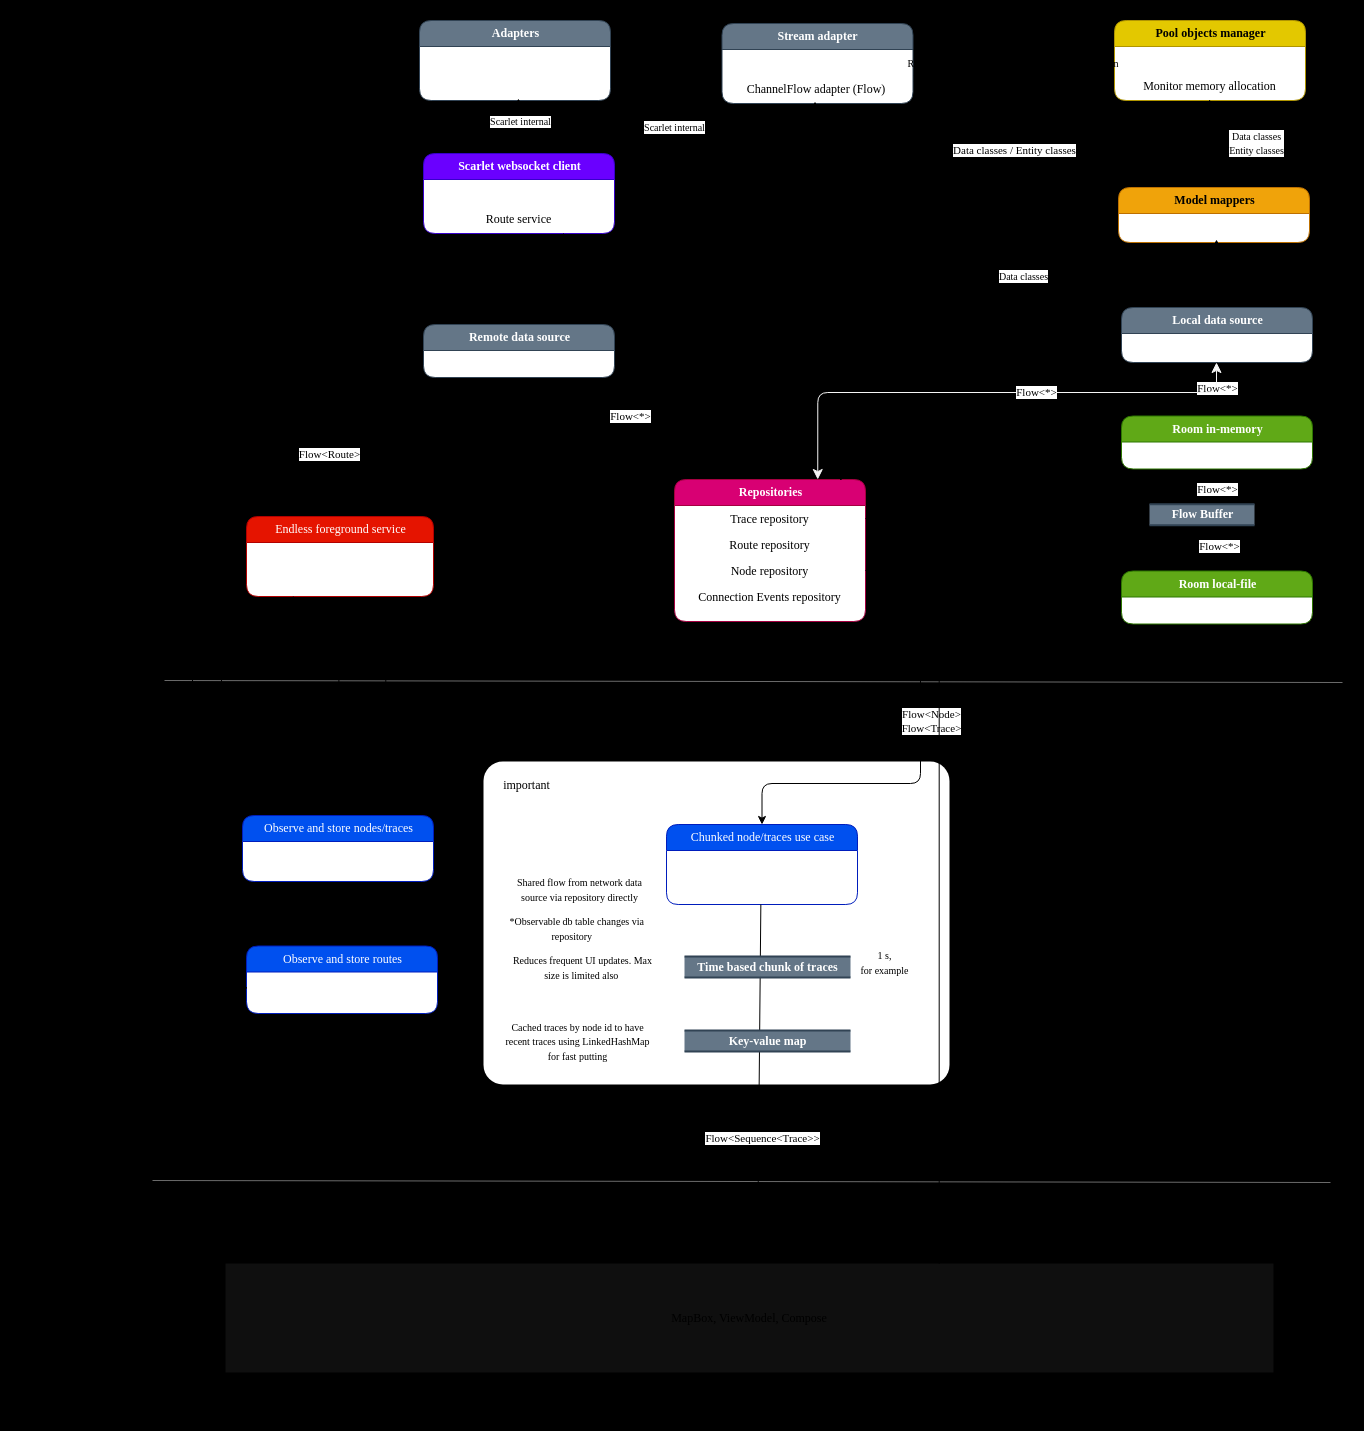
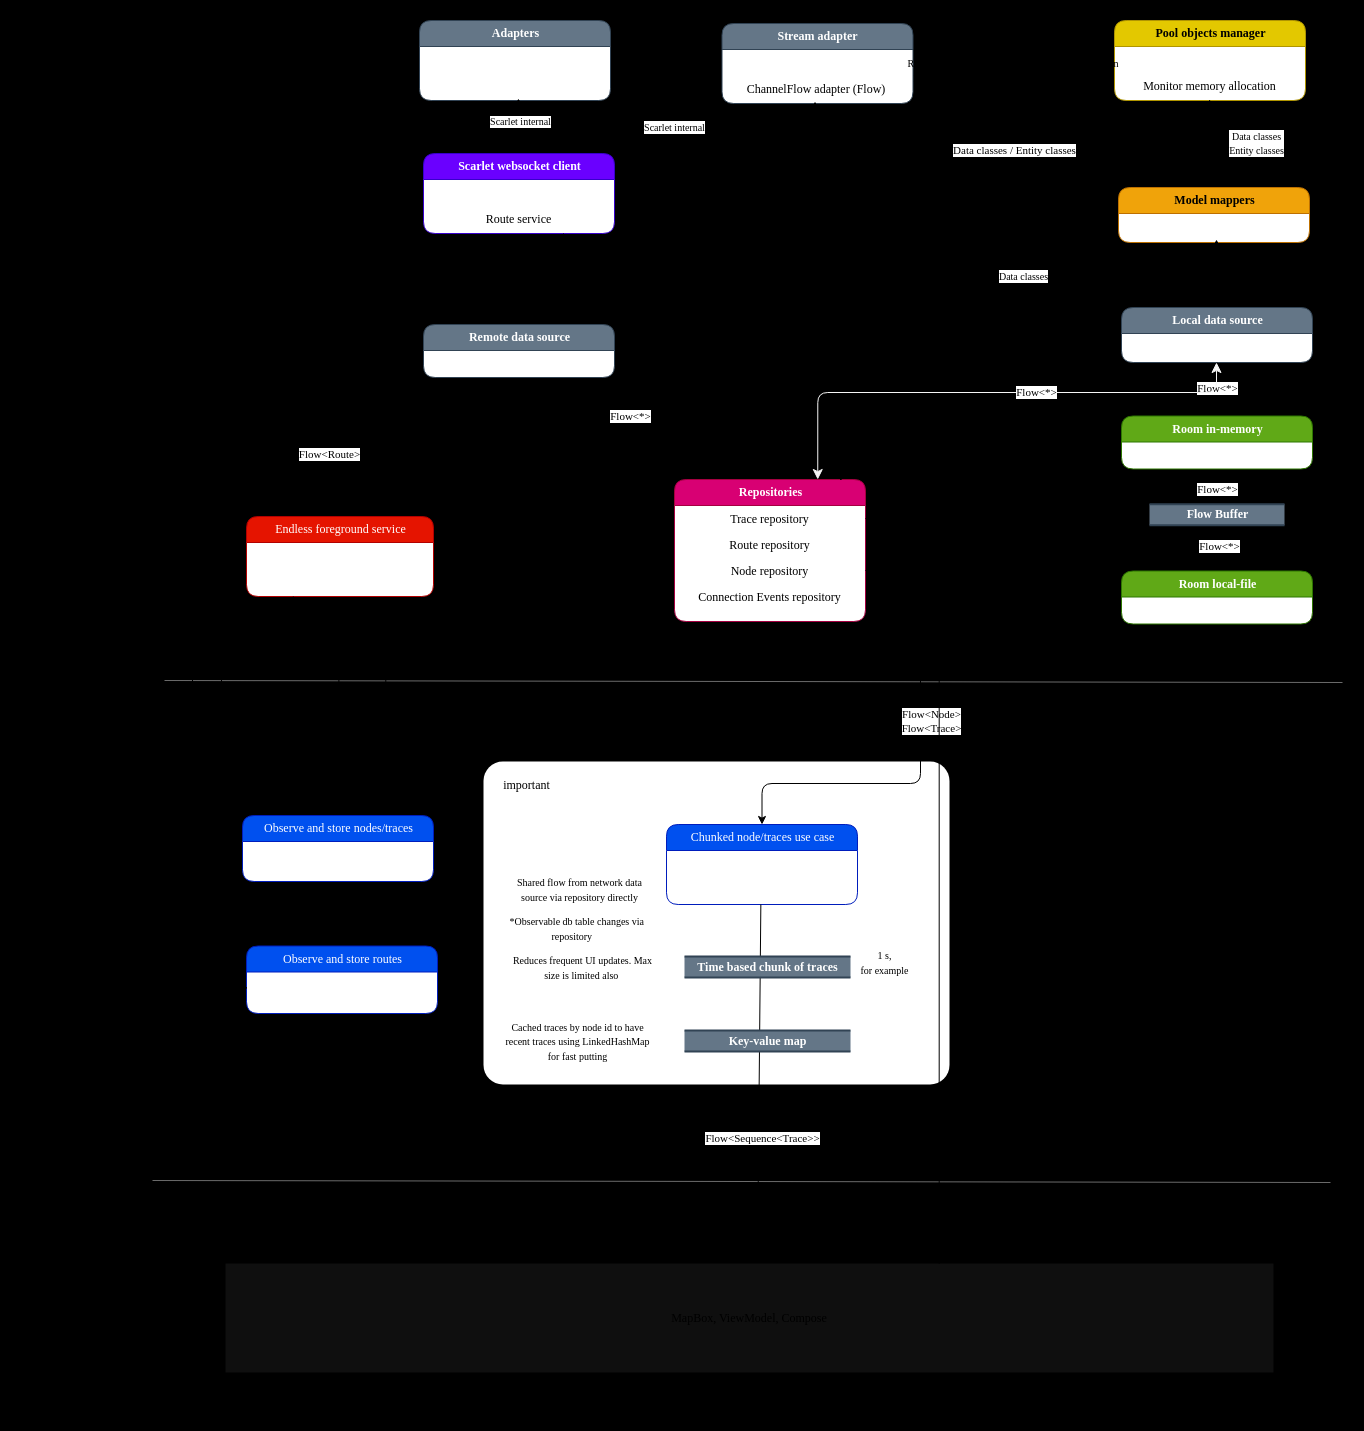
node "Flow Buffer": size 105x21 -> 135x21
